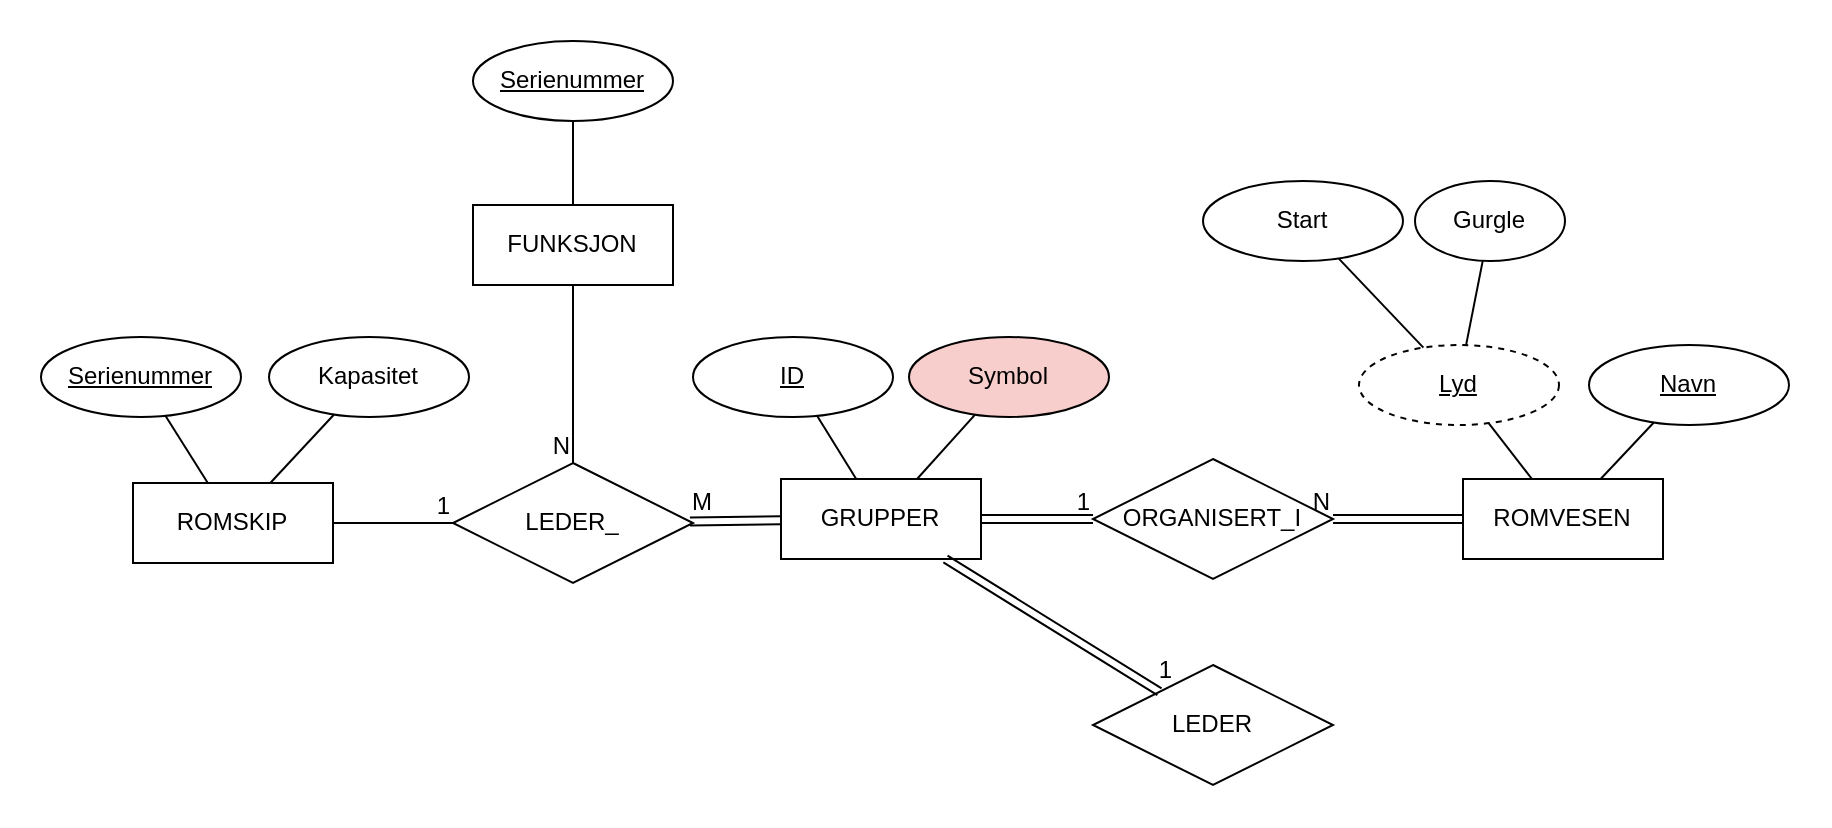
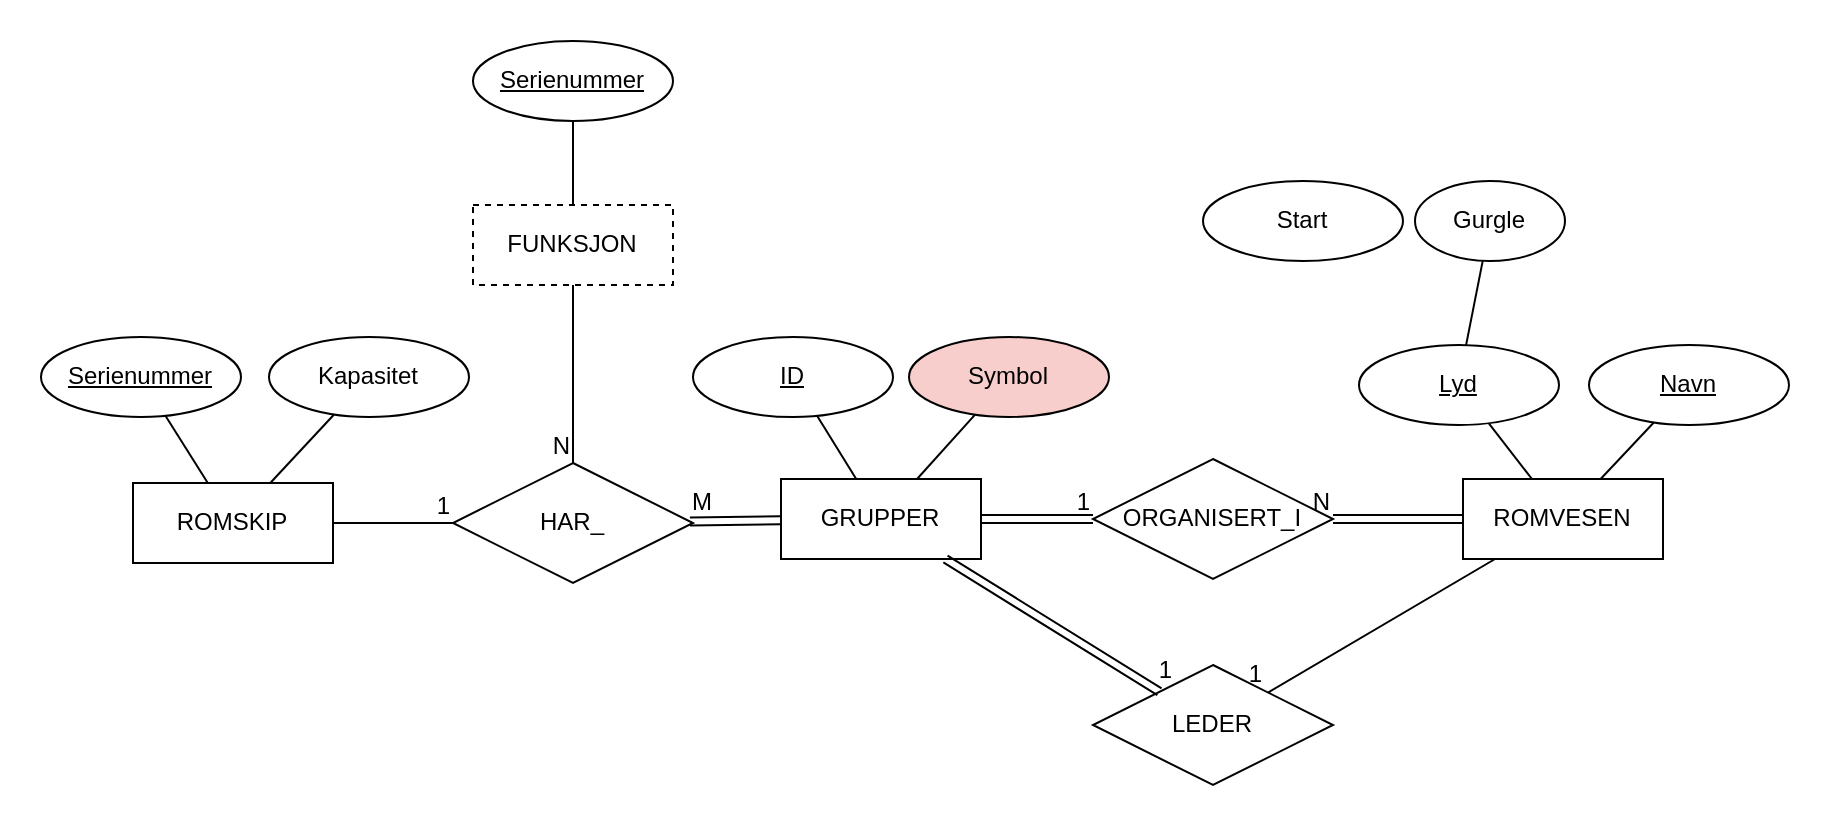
node "FUNKSJON": style solid -> dashed
edge "Start" -- "Lyd": removed
node "Lyd": style dashed -> solid
node "LEDER_": label "LEDER_" -> "HAR_"
edge "ROMVESEN" -- "LEDER": added, label "1"
